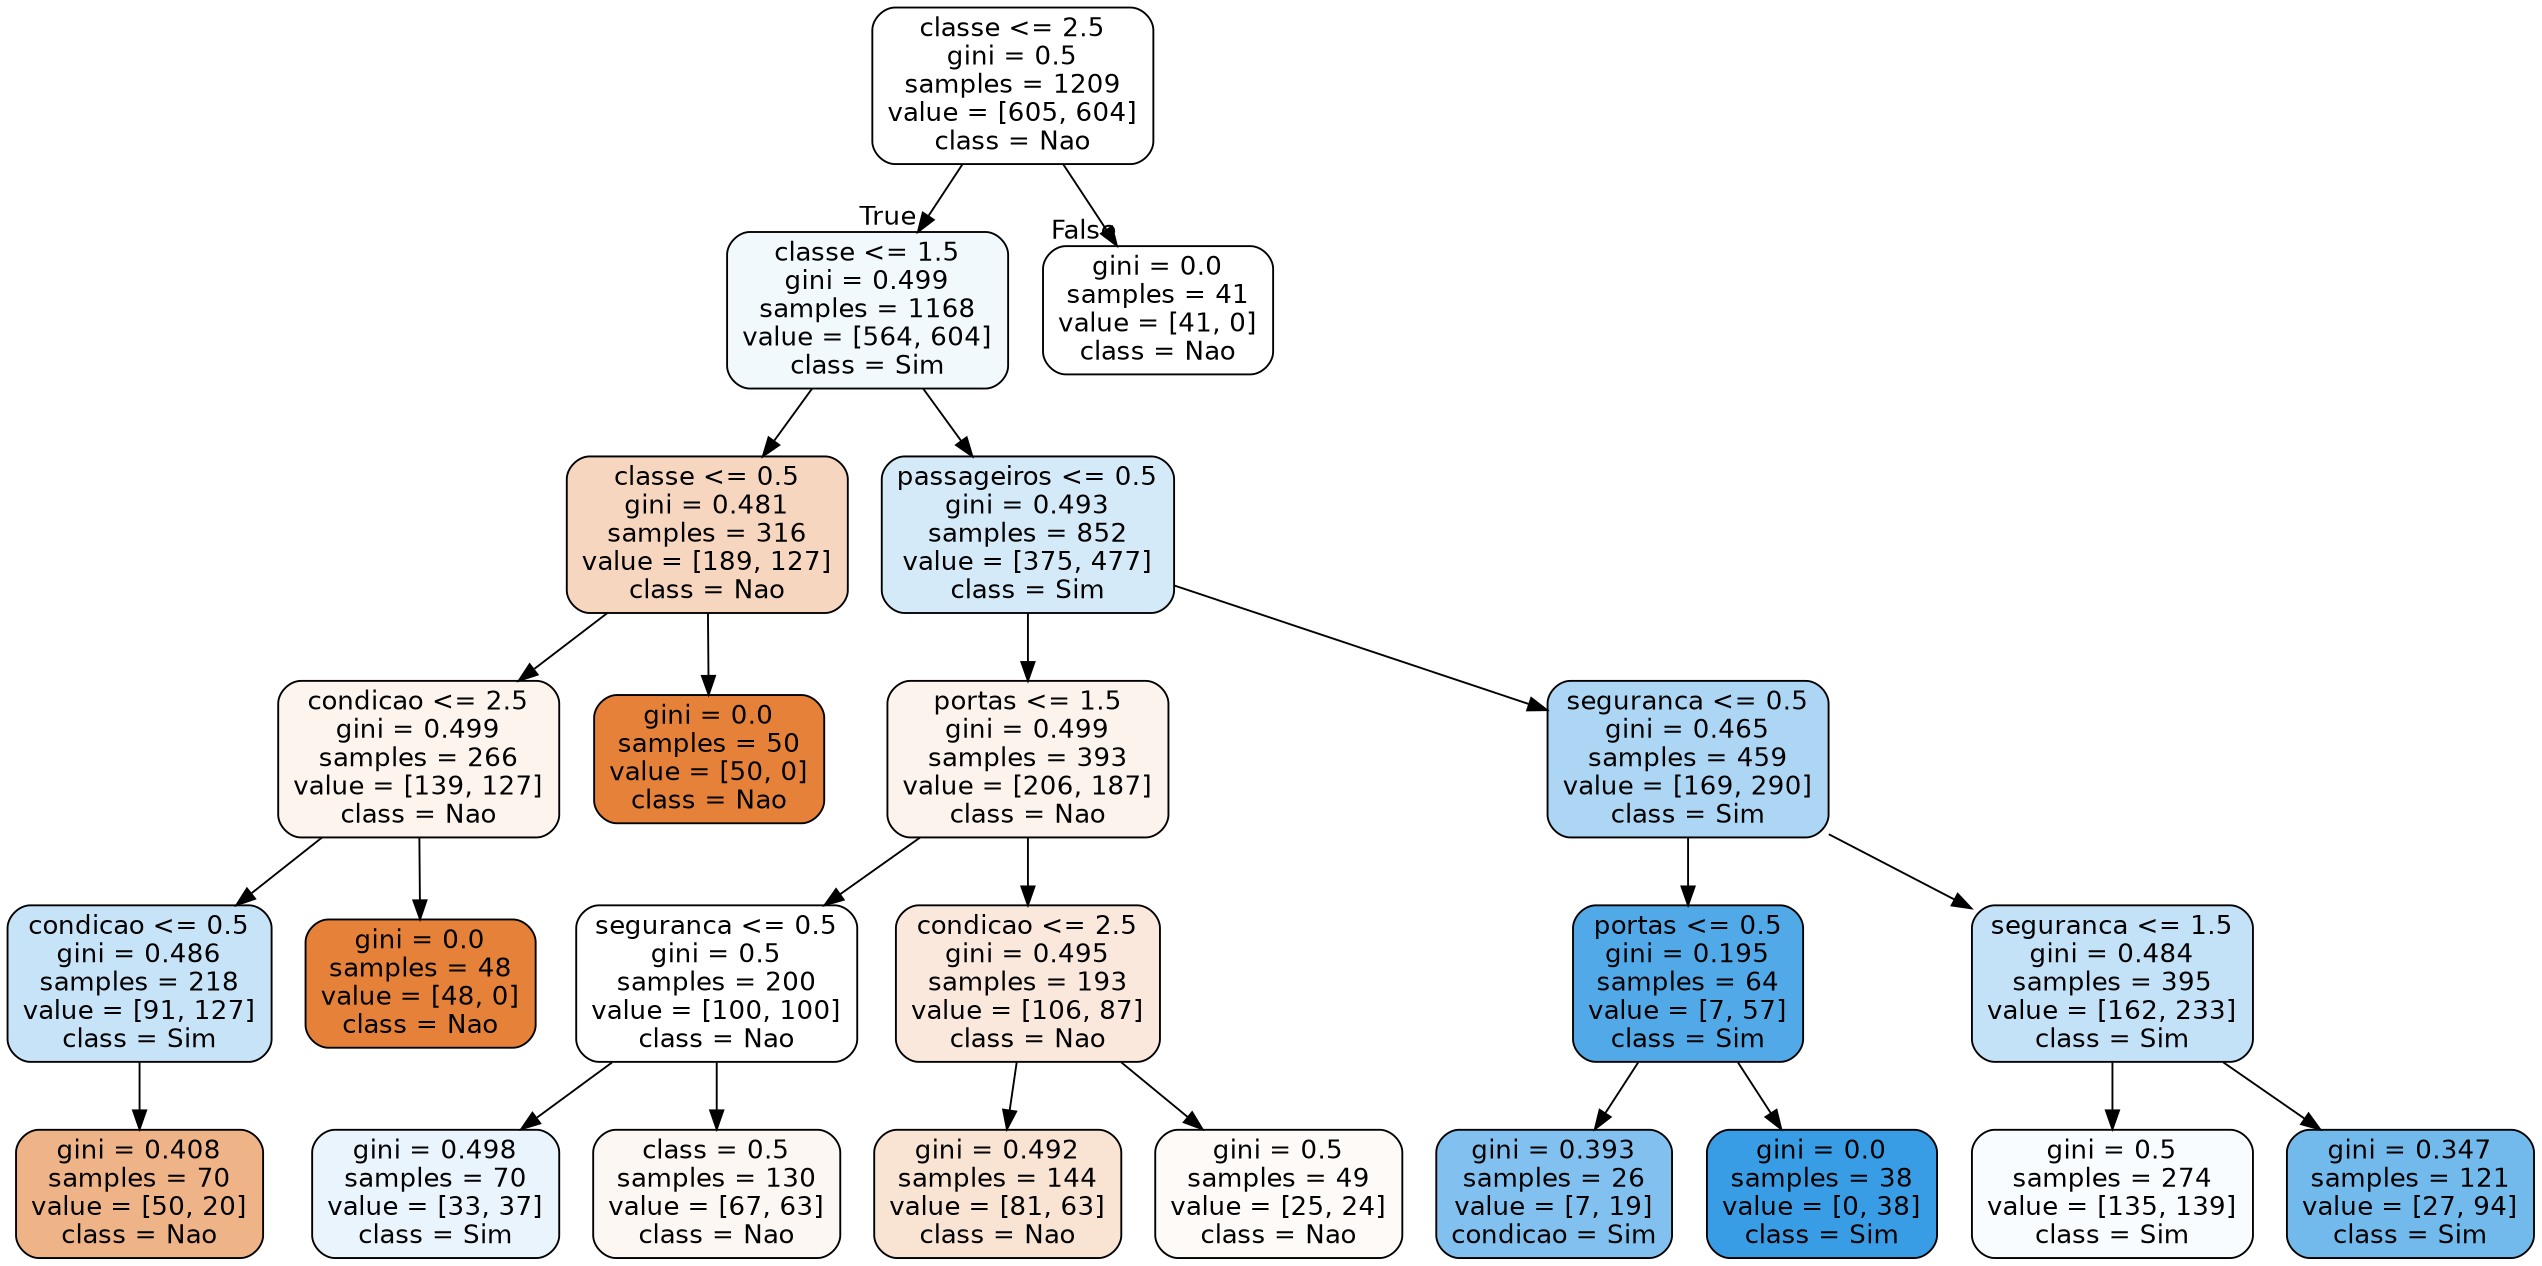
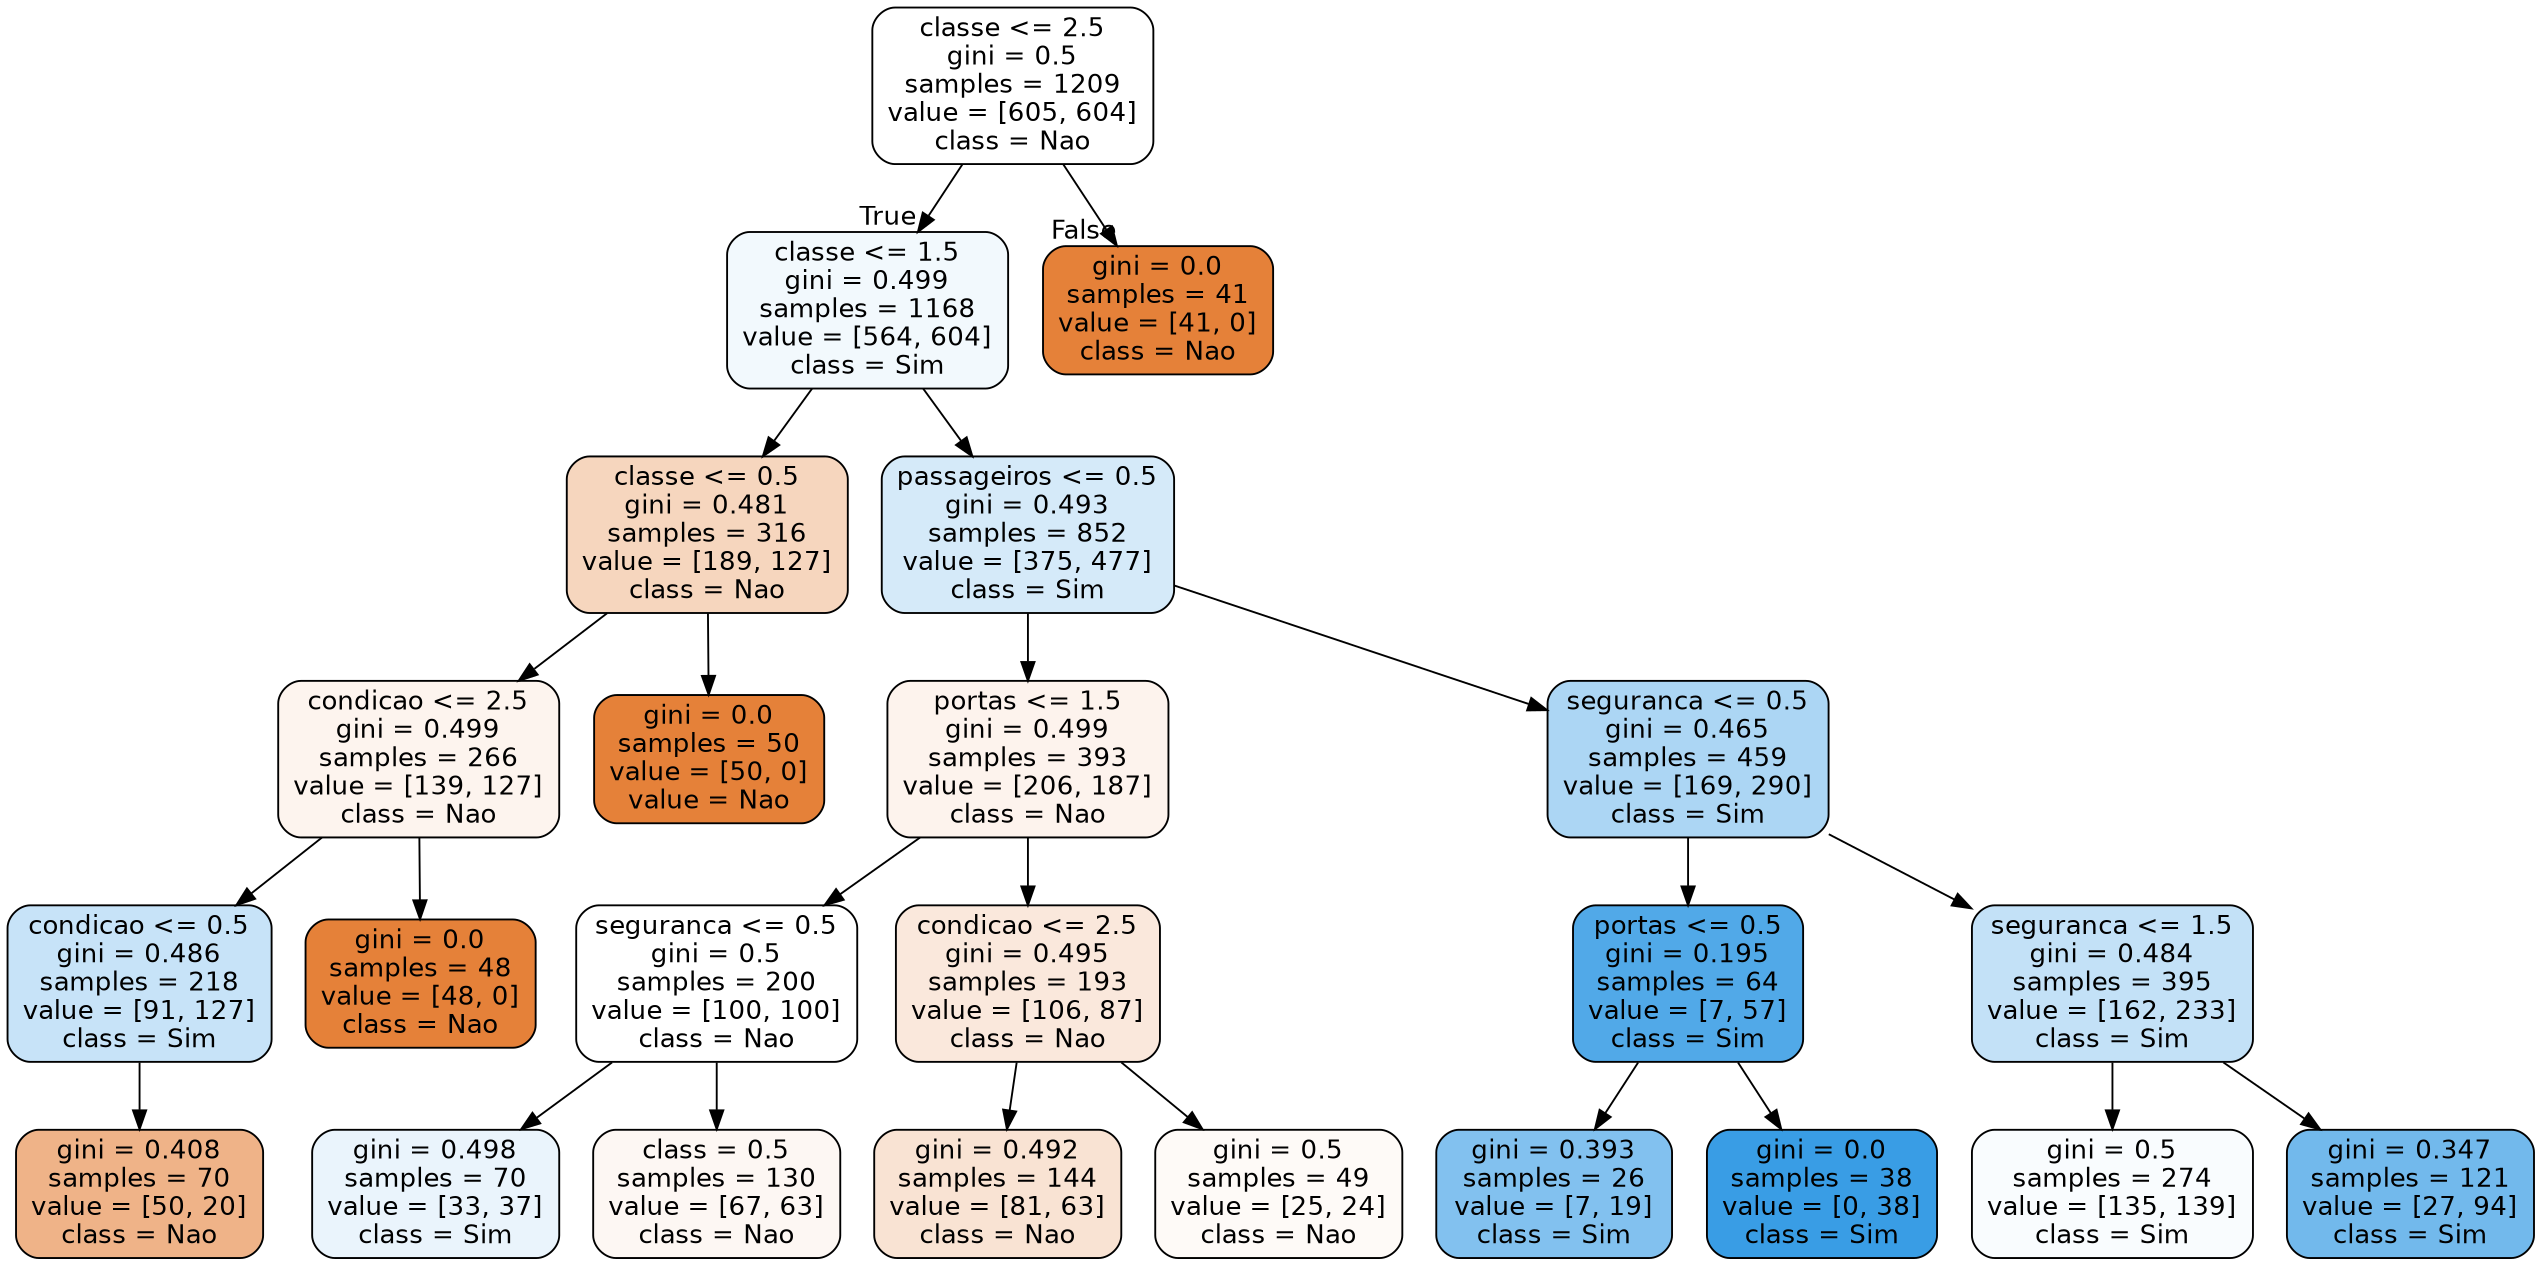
node "gini = 0.0 samples = 41 value = [41, 0] class = Nao": fillcolor #ffffff -> #e58139
node "gini = 0.0 samples = 50 value = [50, 0] class = Nao": label "gini = 0.0 samples = 50 value = [50, 0] class = Nao" -> "gini = 0.0 samples = 50 value = [50, 0] value = Nao"
node "gini = 0.393 samples = 26 value = [7, 19] condicao = Sim": label "gini = 0.393 samples = 26 value = [7, 19] condicao = Sim" -> "gini = 0.393 samples = 26 value = [7, 19] class = Sim"
